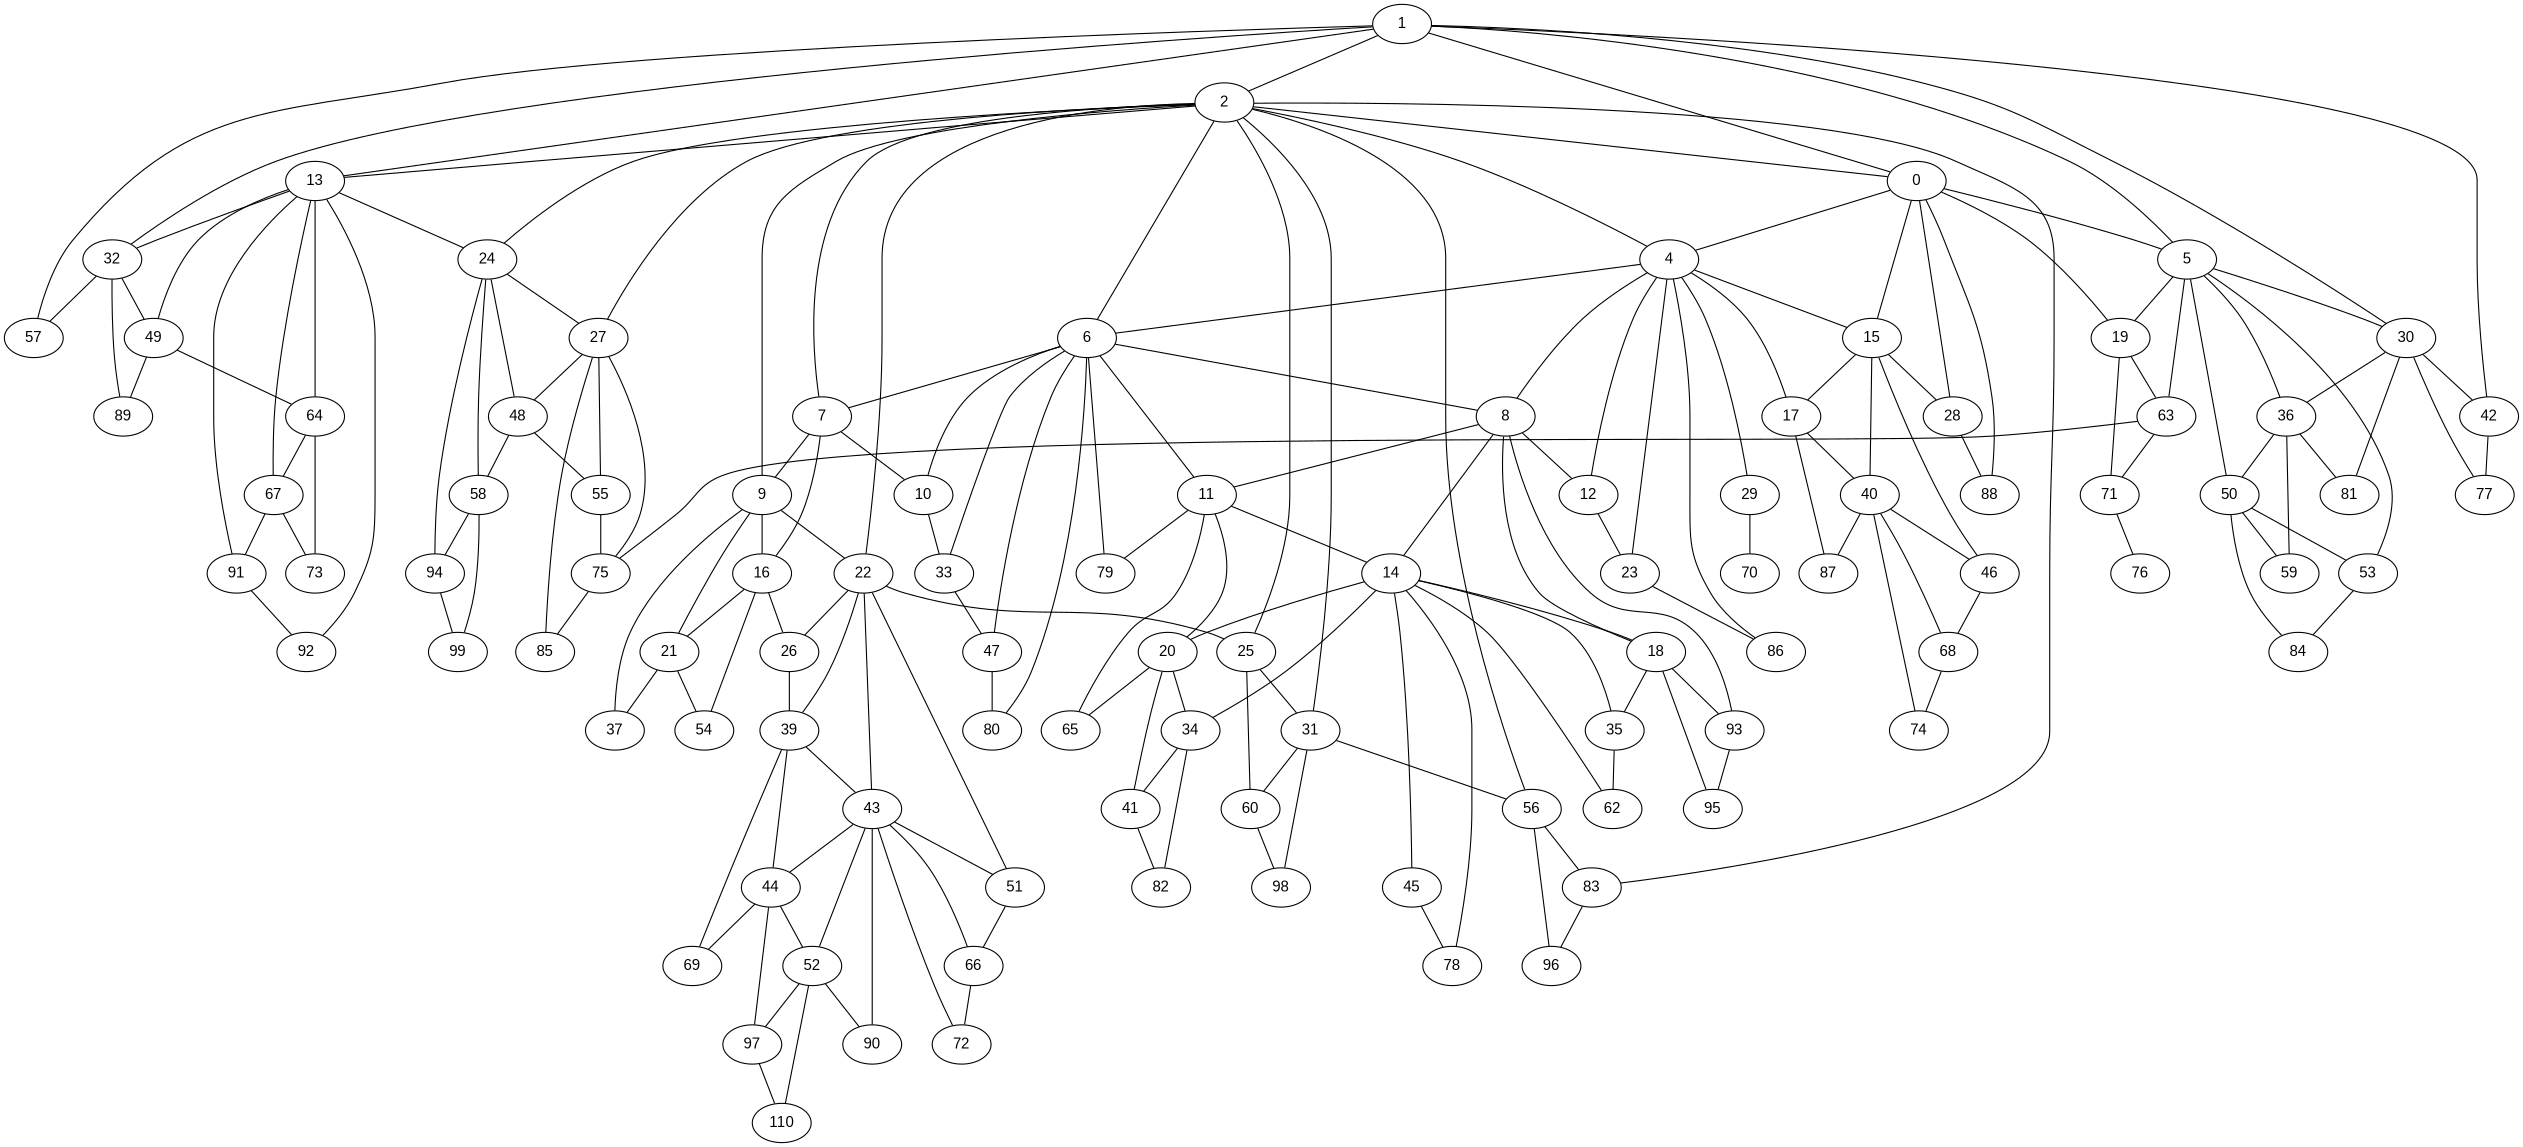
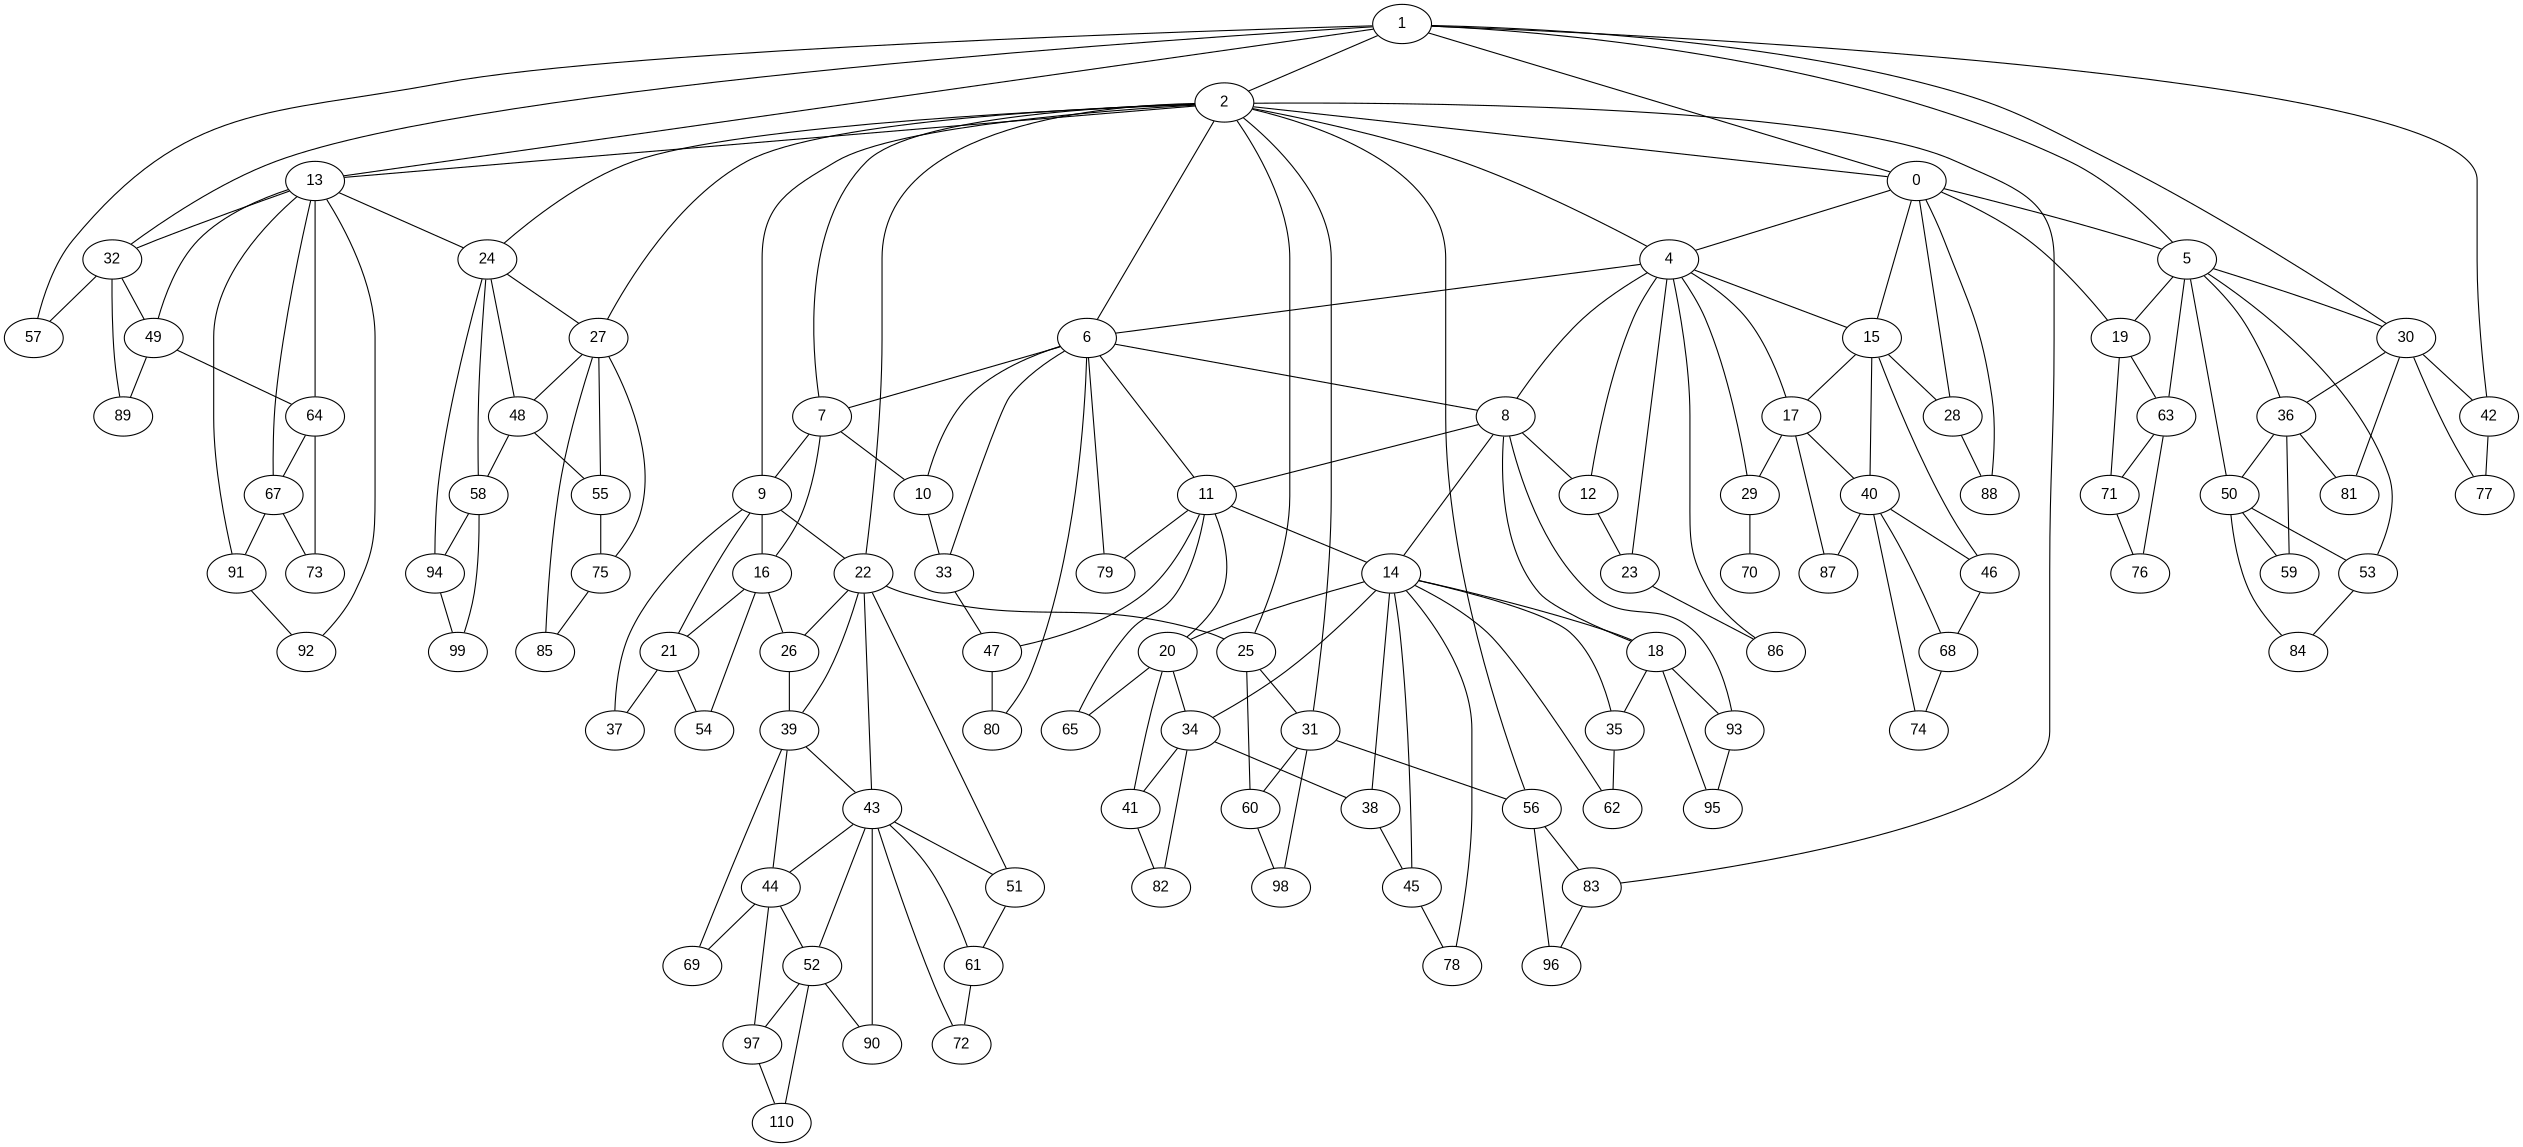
edge "63" -- "75": now "63" -- "76"
edge "17" -- "29": added
edge "6" -- "47": now "11" -- "47"
node "38": added
node "66": label "66" -> "61"
